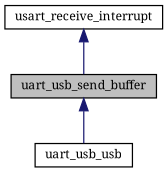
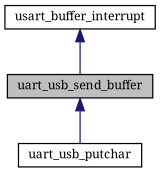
node "usart_receive_interrupt": label "usart_receive_interrupt" -> "usart_buffer_interrupt"
node "uart_usb_usb": label "uart_usb_usb" -> "uart_usb_putchar"
